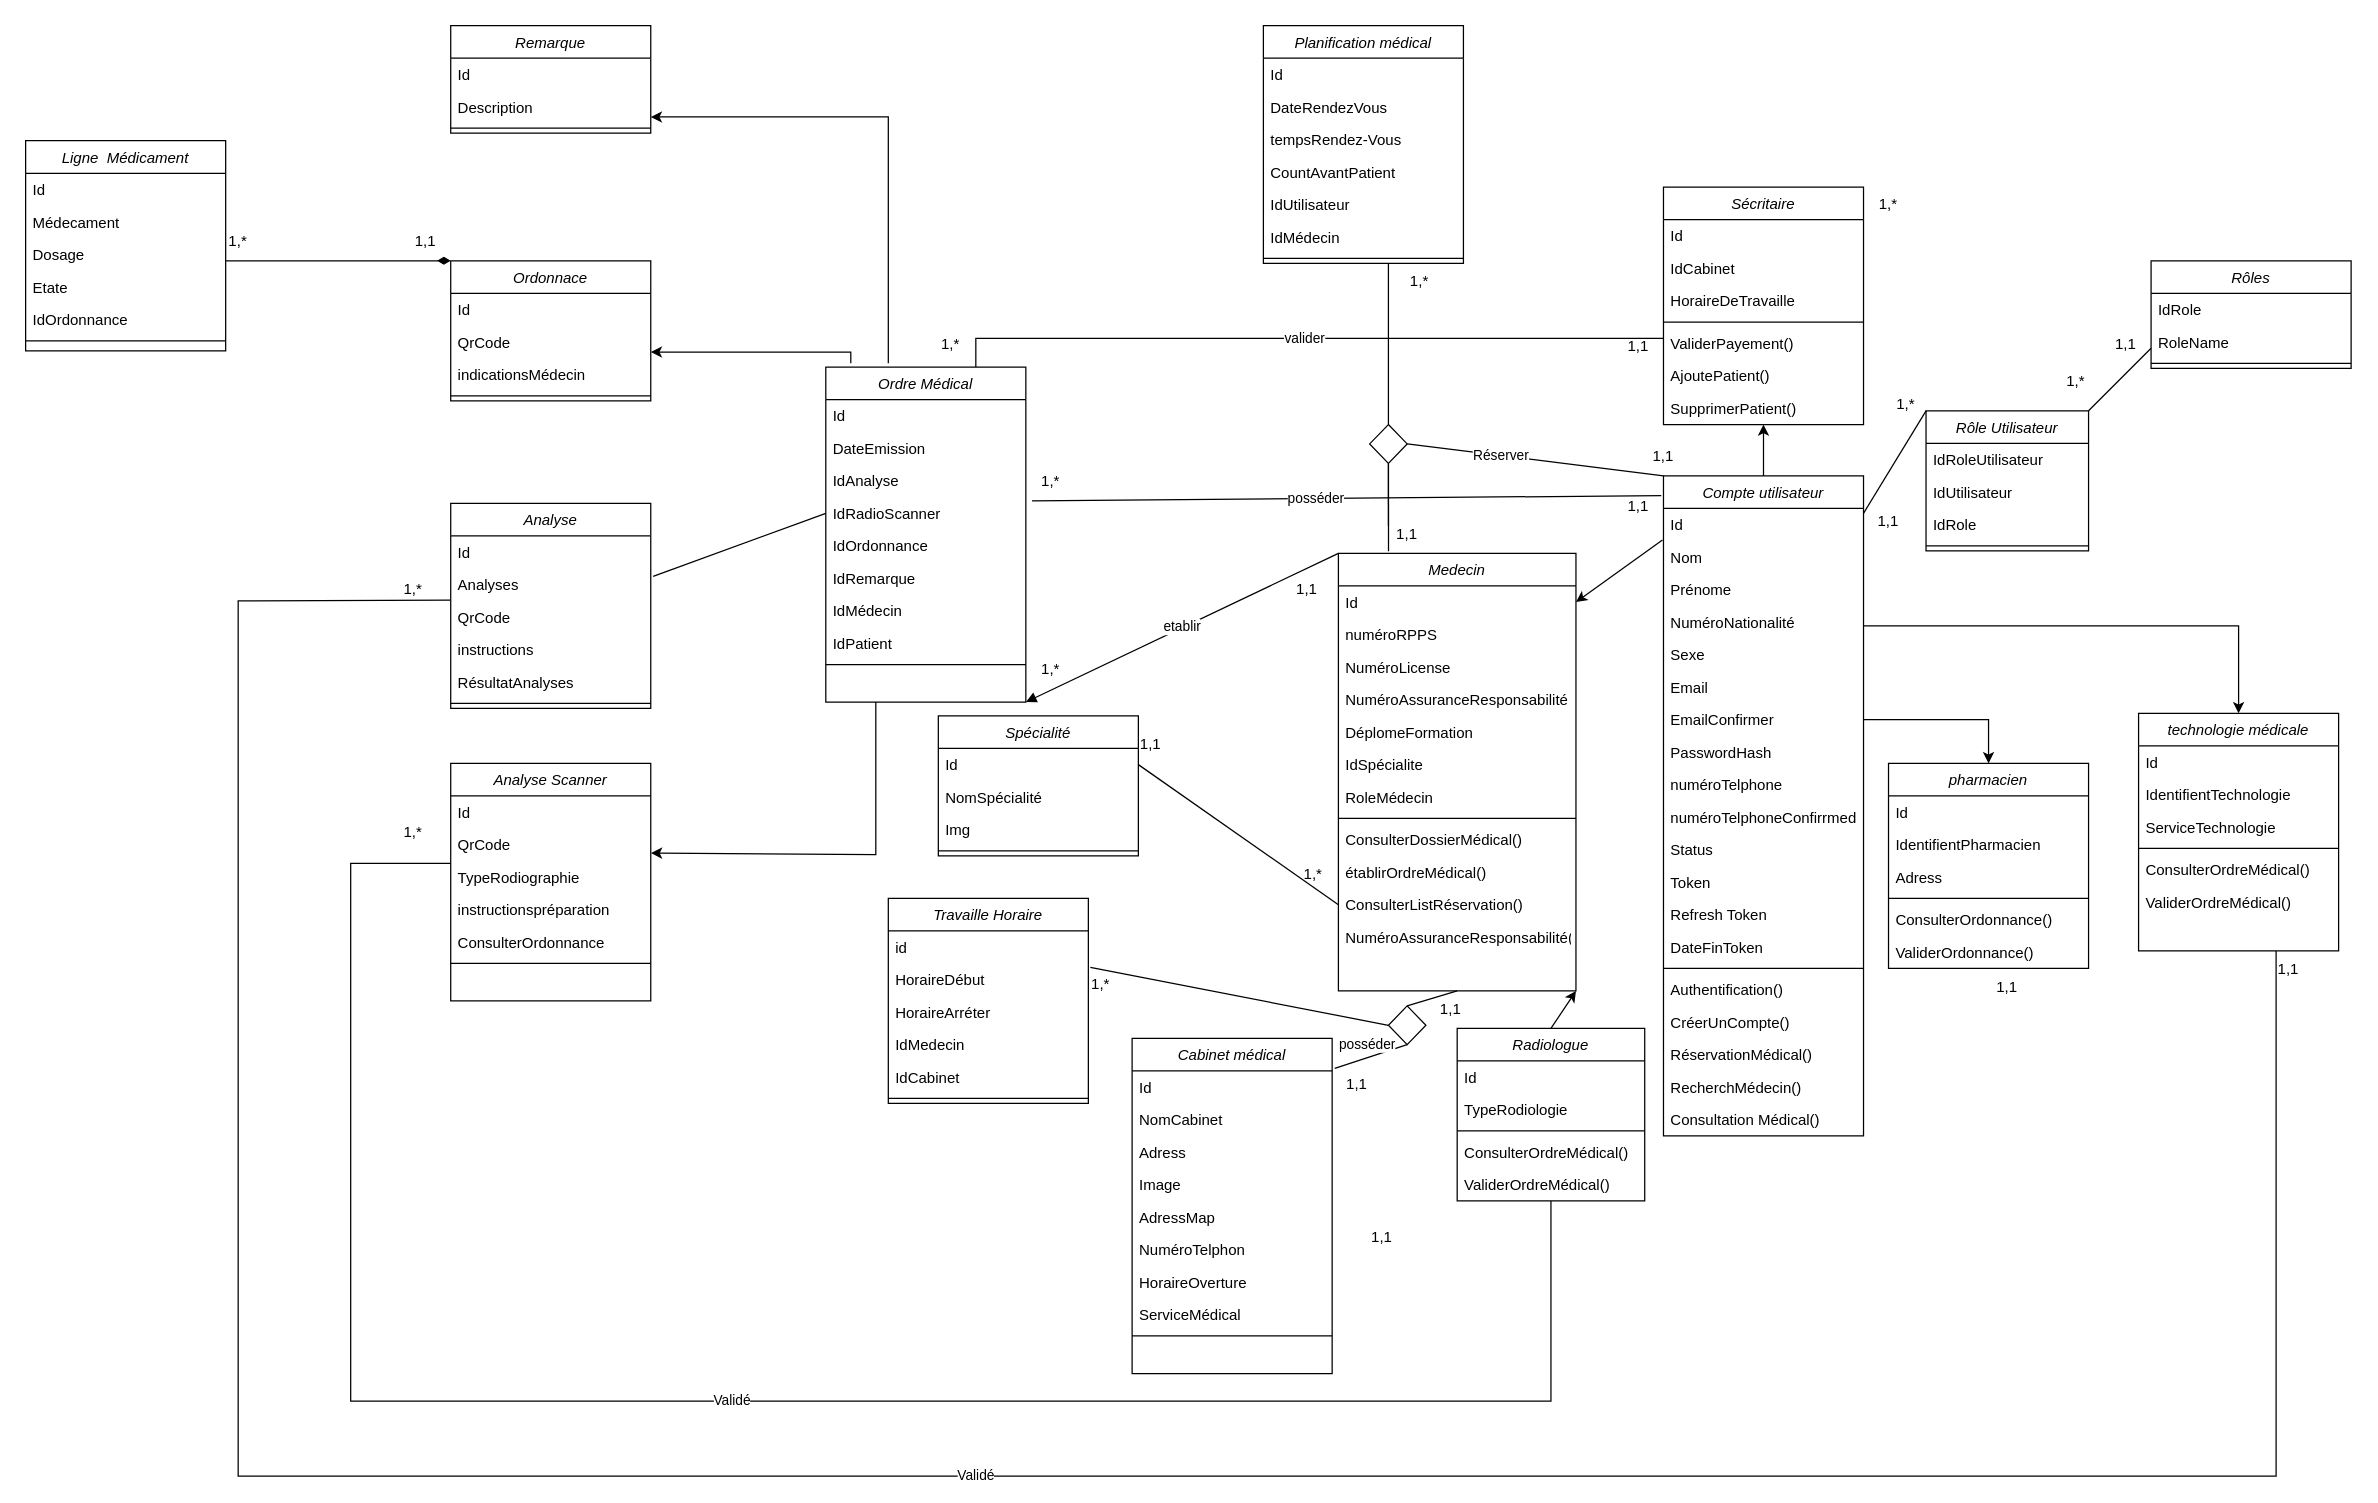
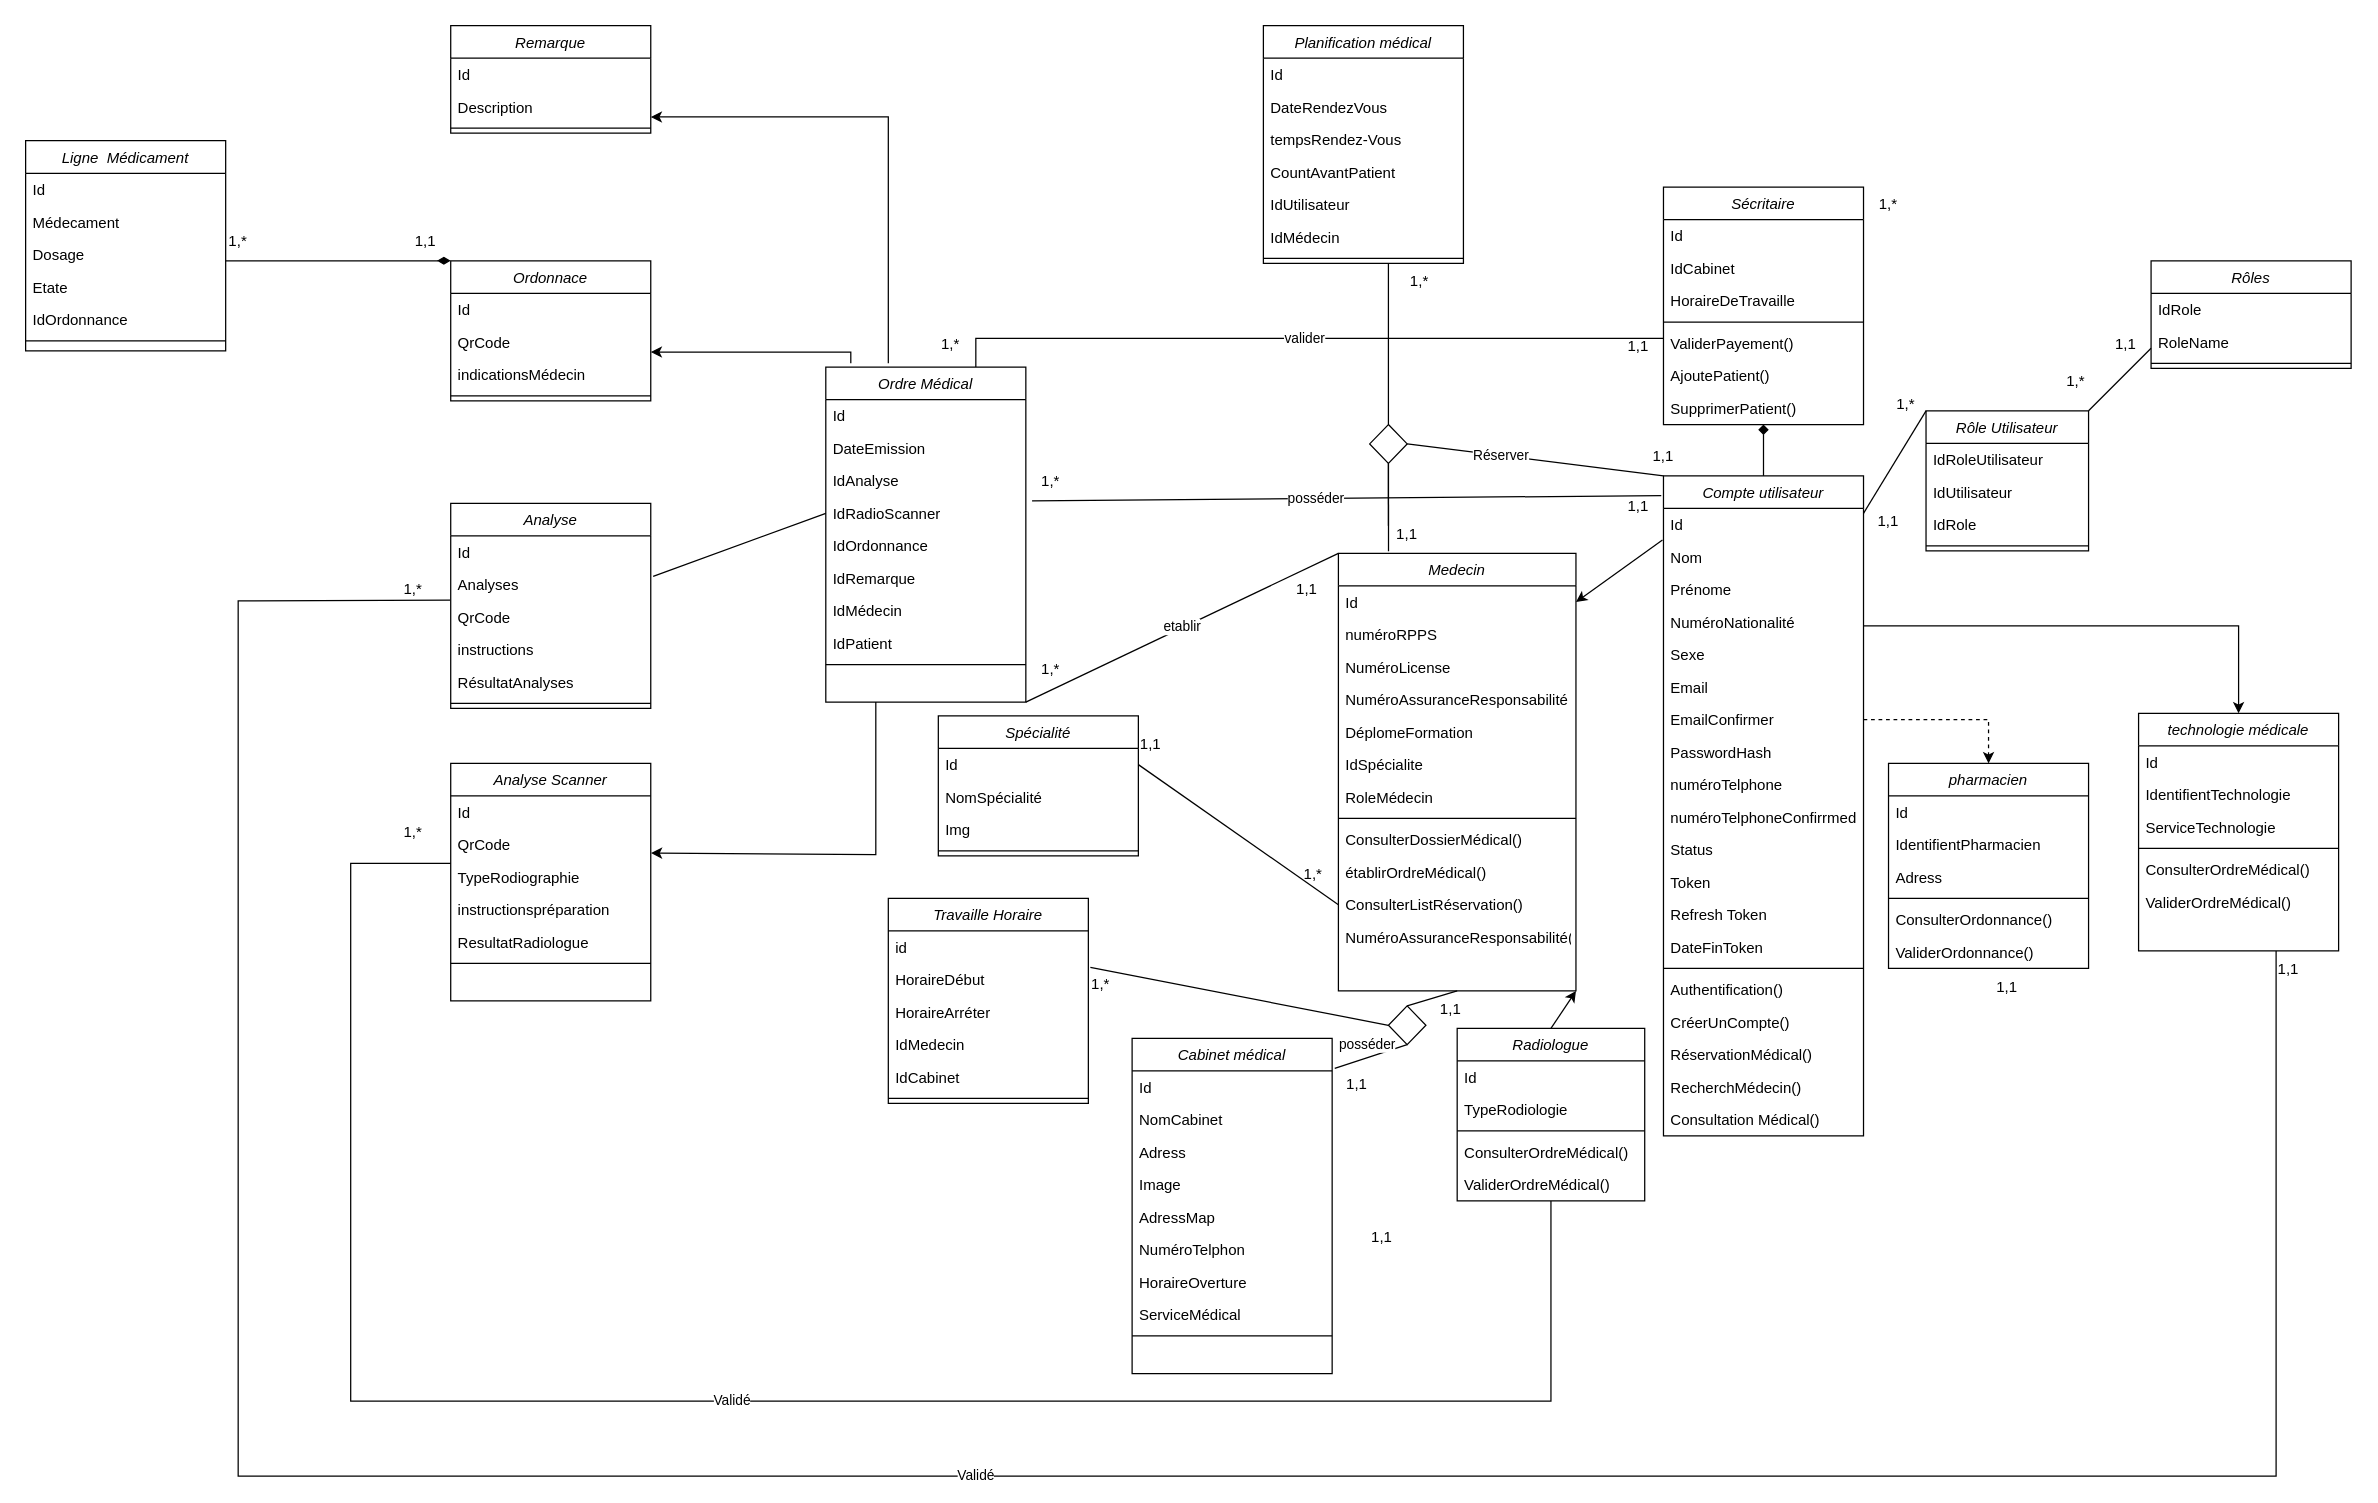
edge "Compte utilisateur" -> "Sécritaire": arrowhead classic -> diamond
edge "Medecin" -> "Ordre Médical": arrowhead block -> none
edge "EmailConfirmer" -> "pharmacien": style solid -> dashed
node "ConsulterOrdonnance": label "ConsulterOrdonnance" -> "ResultatRadiologue"
